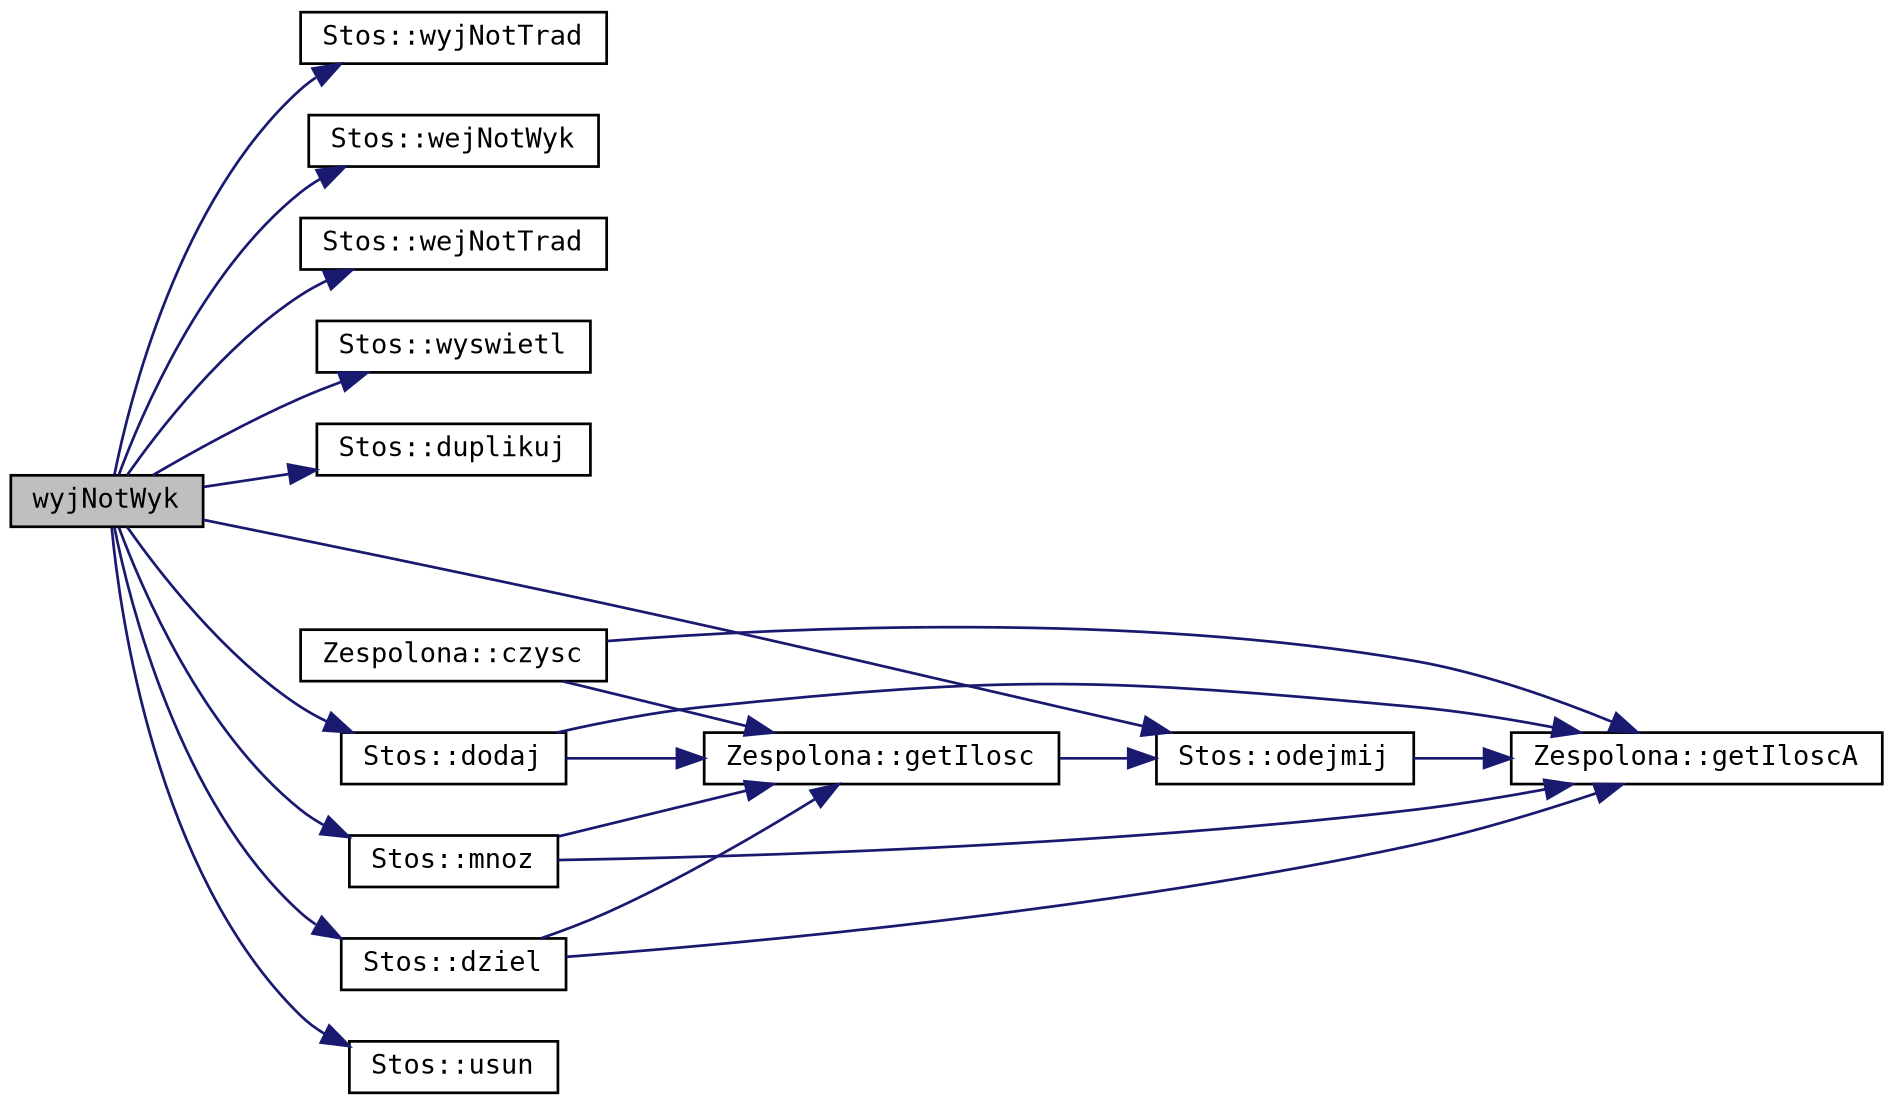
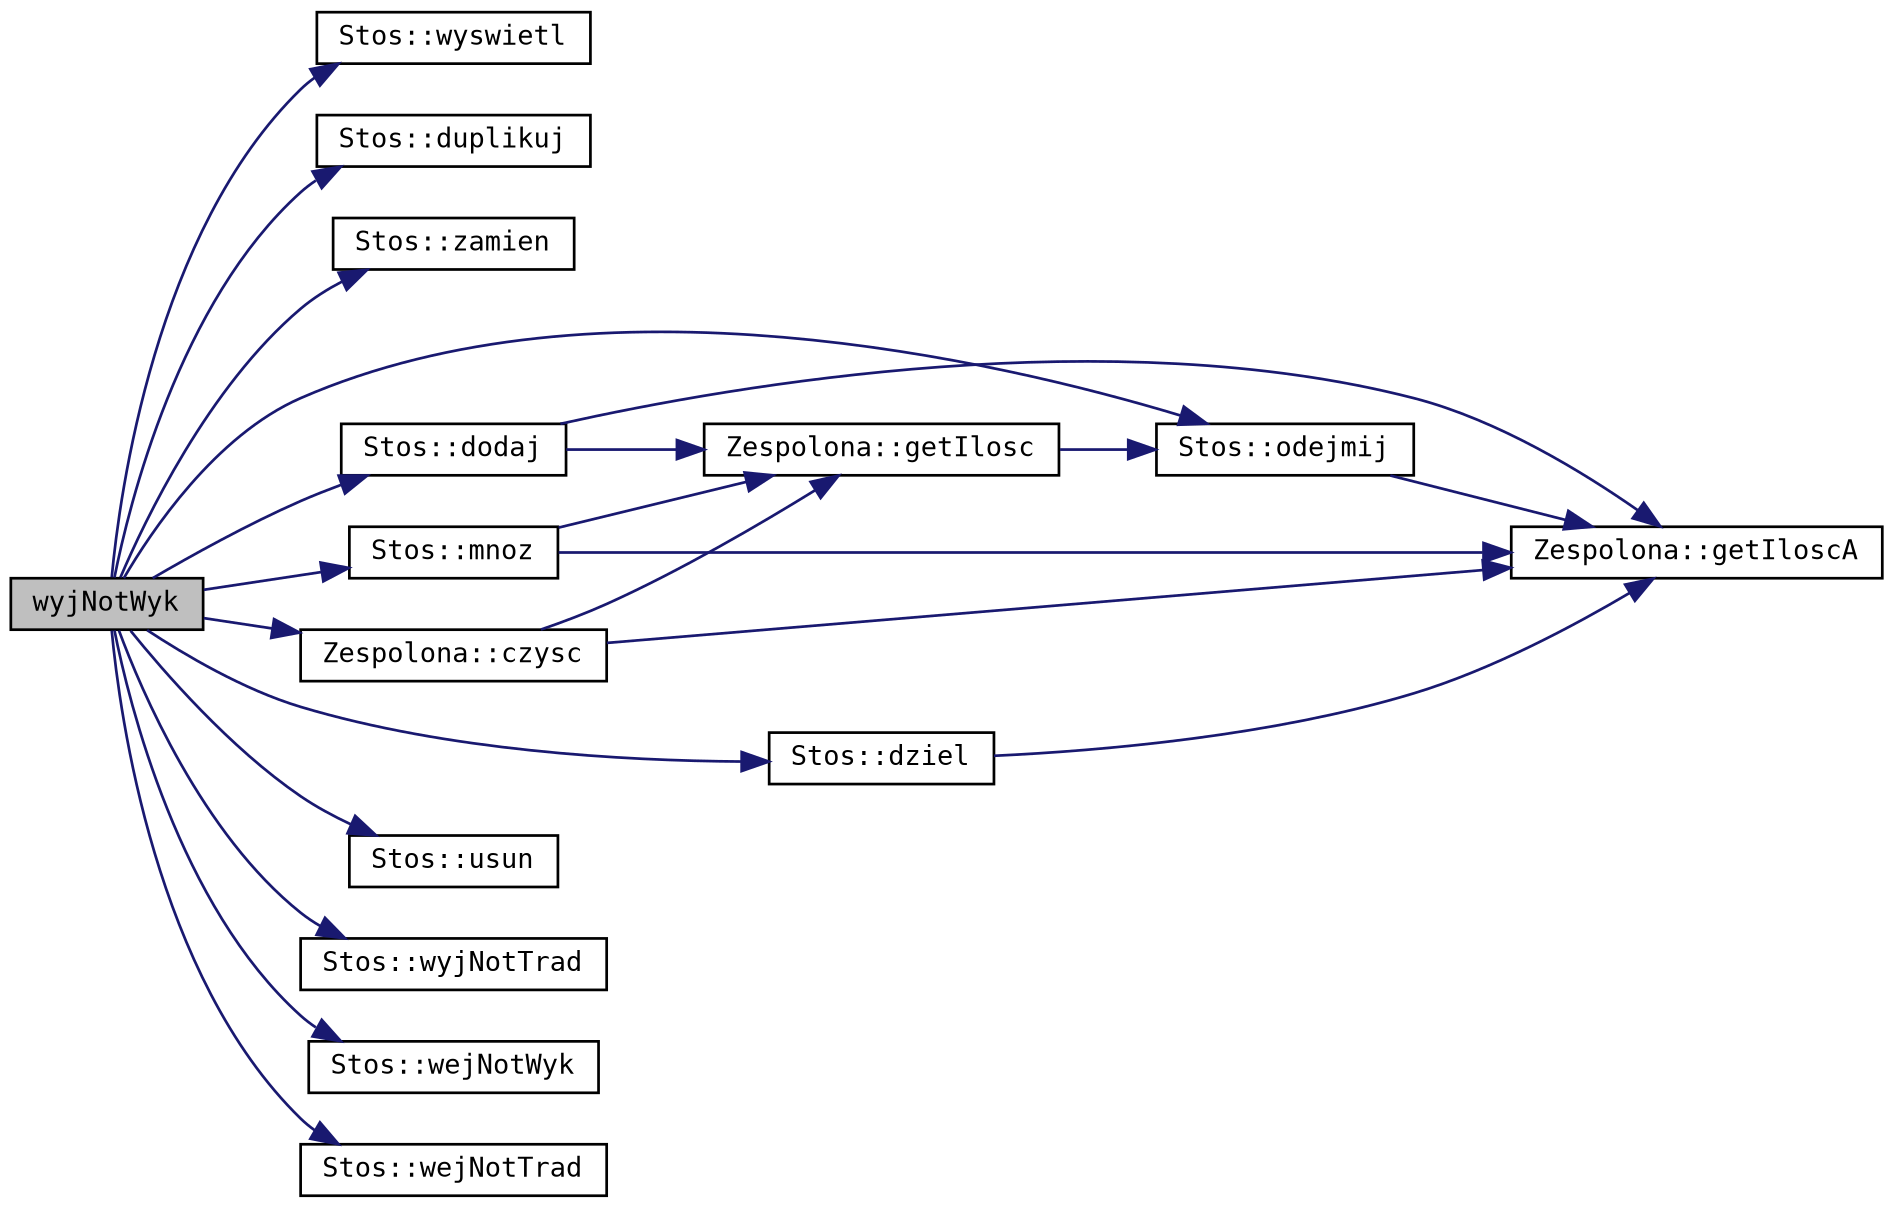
node "Stos::zamien": added
edge "wyjNotWyk" -> "Zespolona::czysc": added
edge "Stos::dziel" -> "Zespolona::getIlosc": removed
